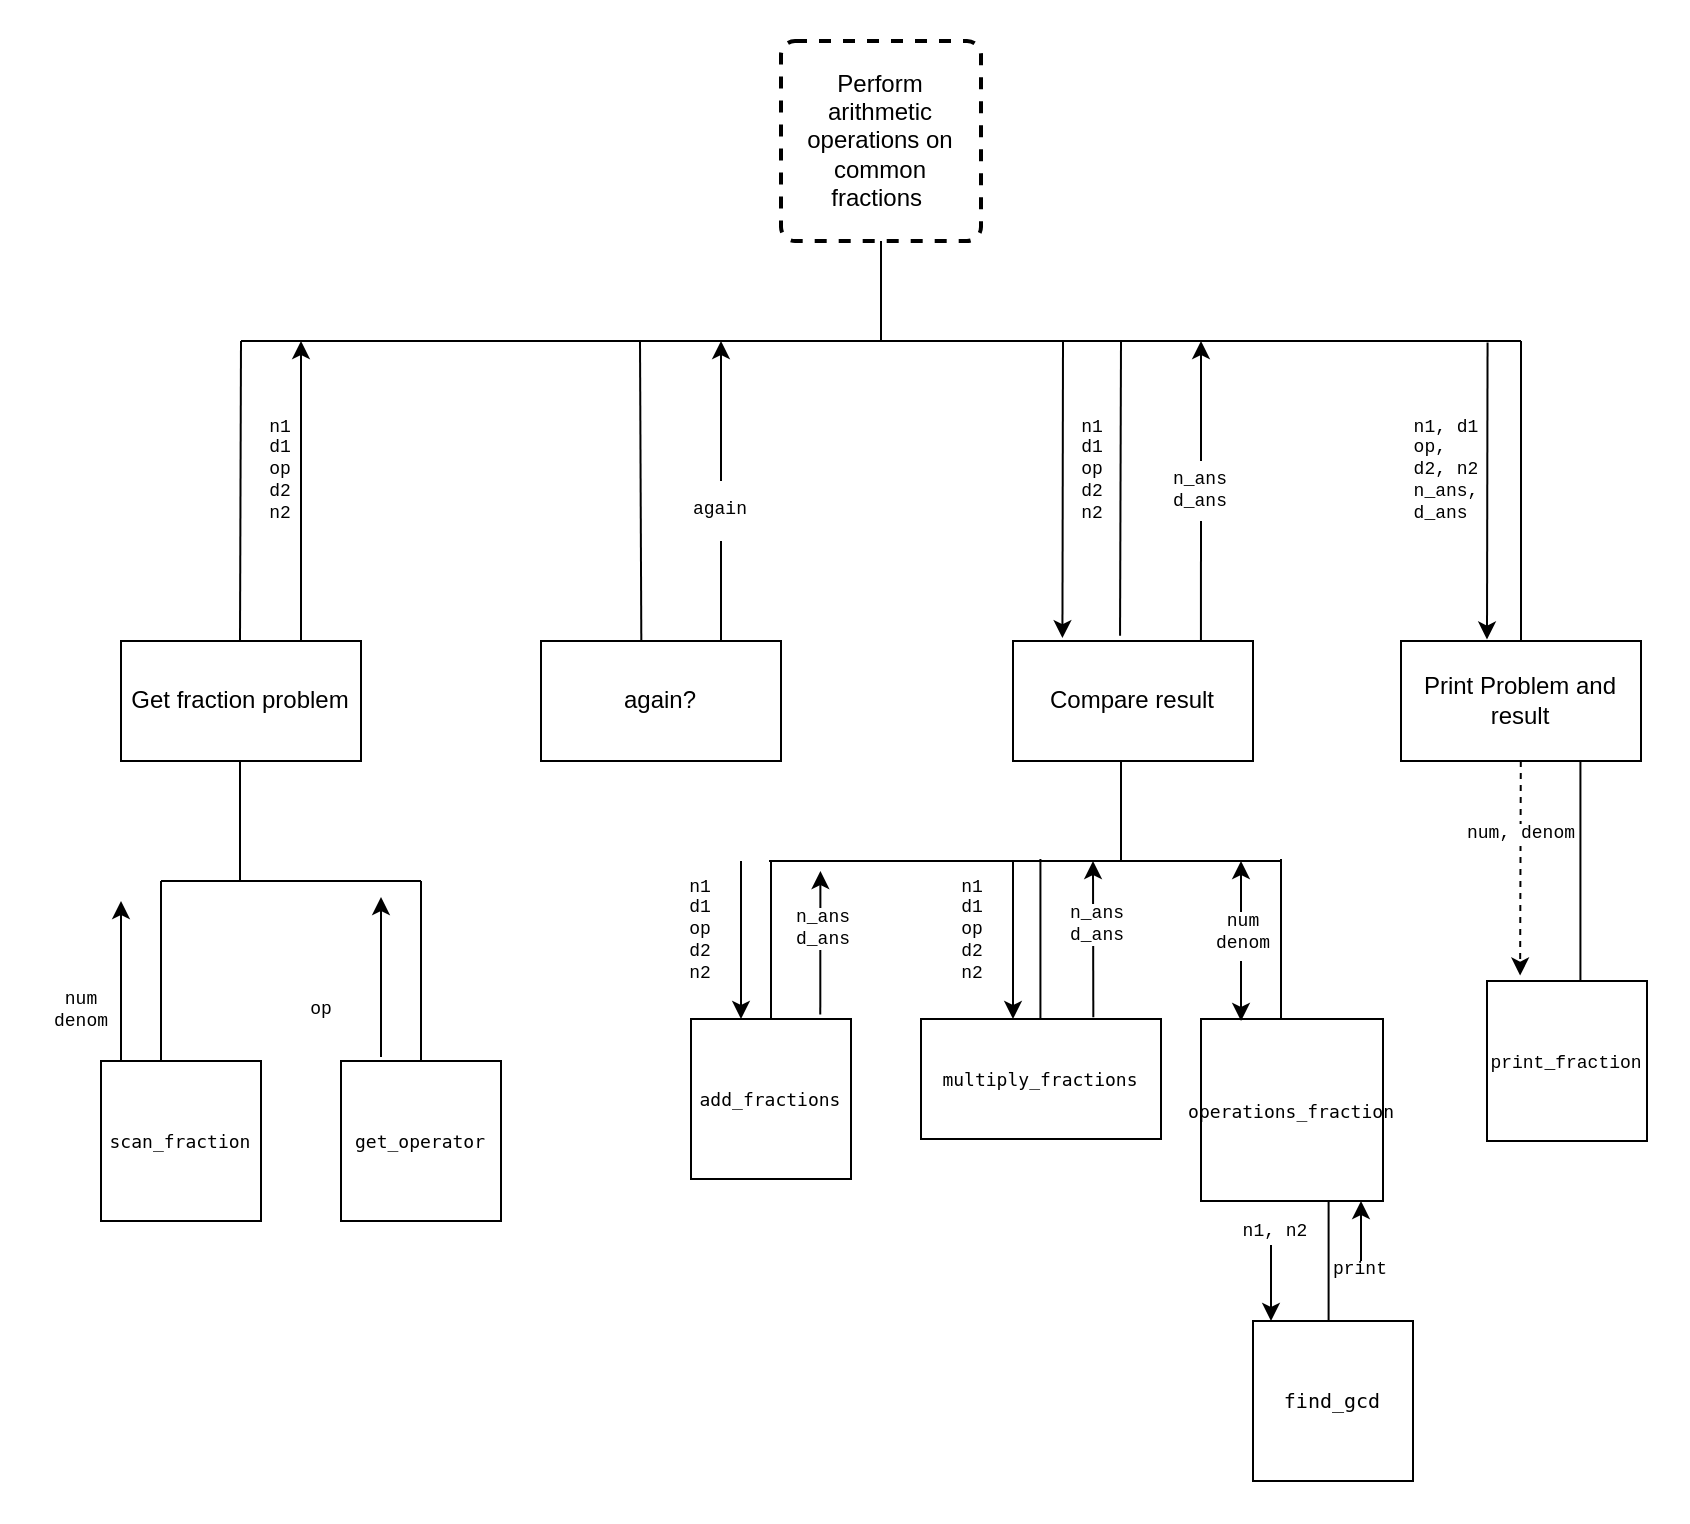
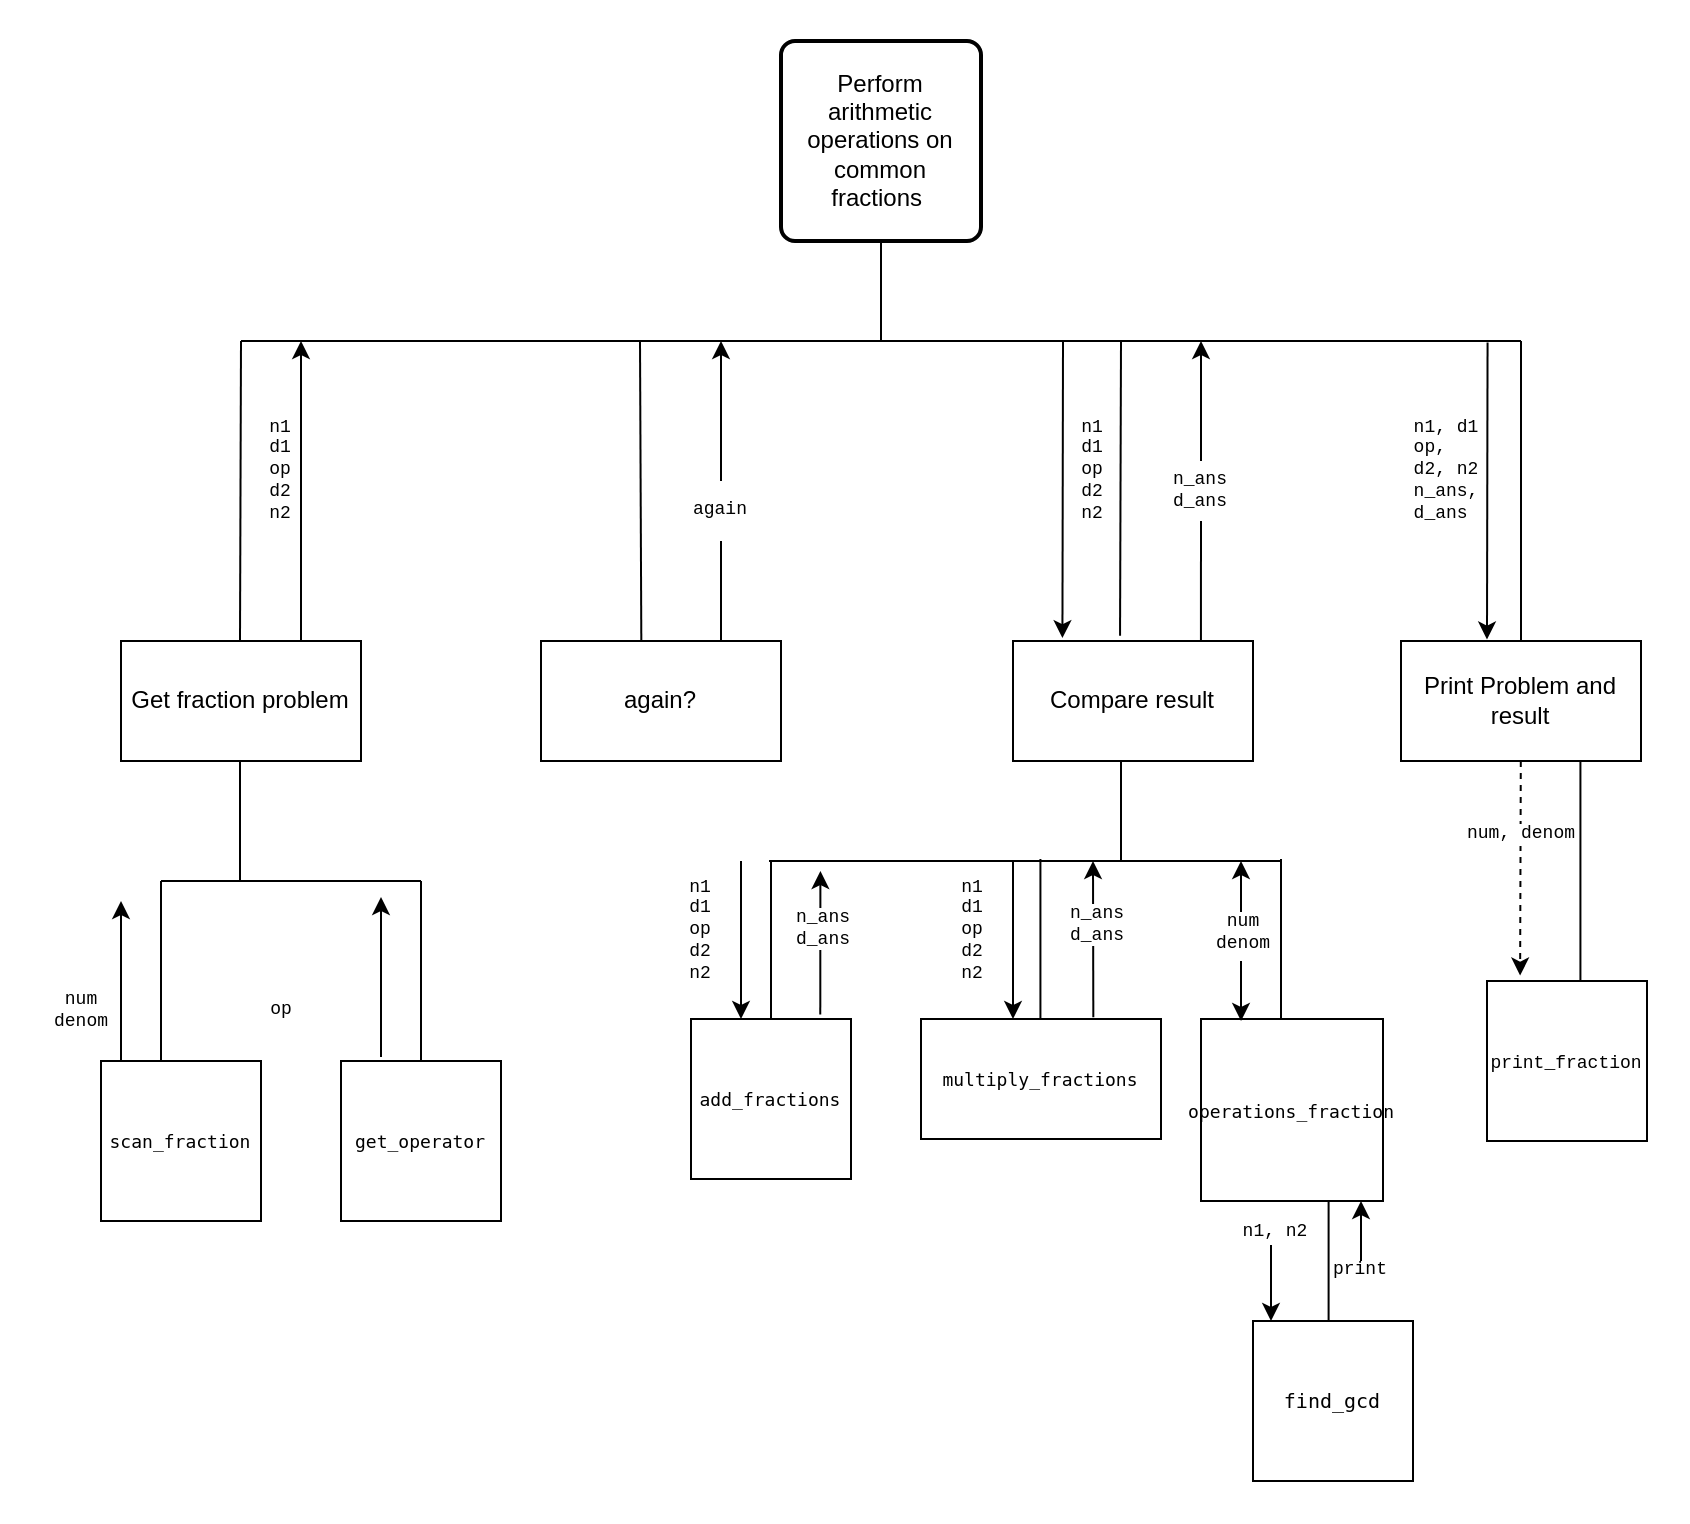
node "Perform arithmetic operations on common fractions": style dashed -> solid
node "op": moved (321, 1011) -> (281, 1011)
